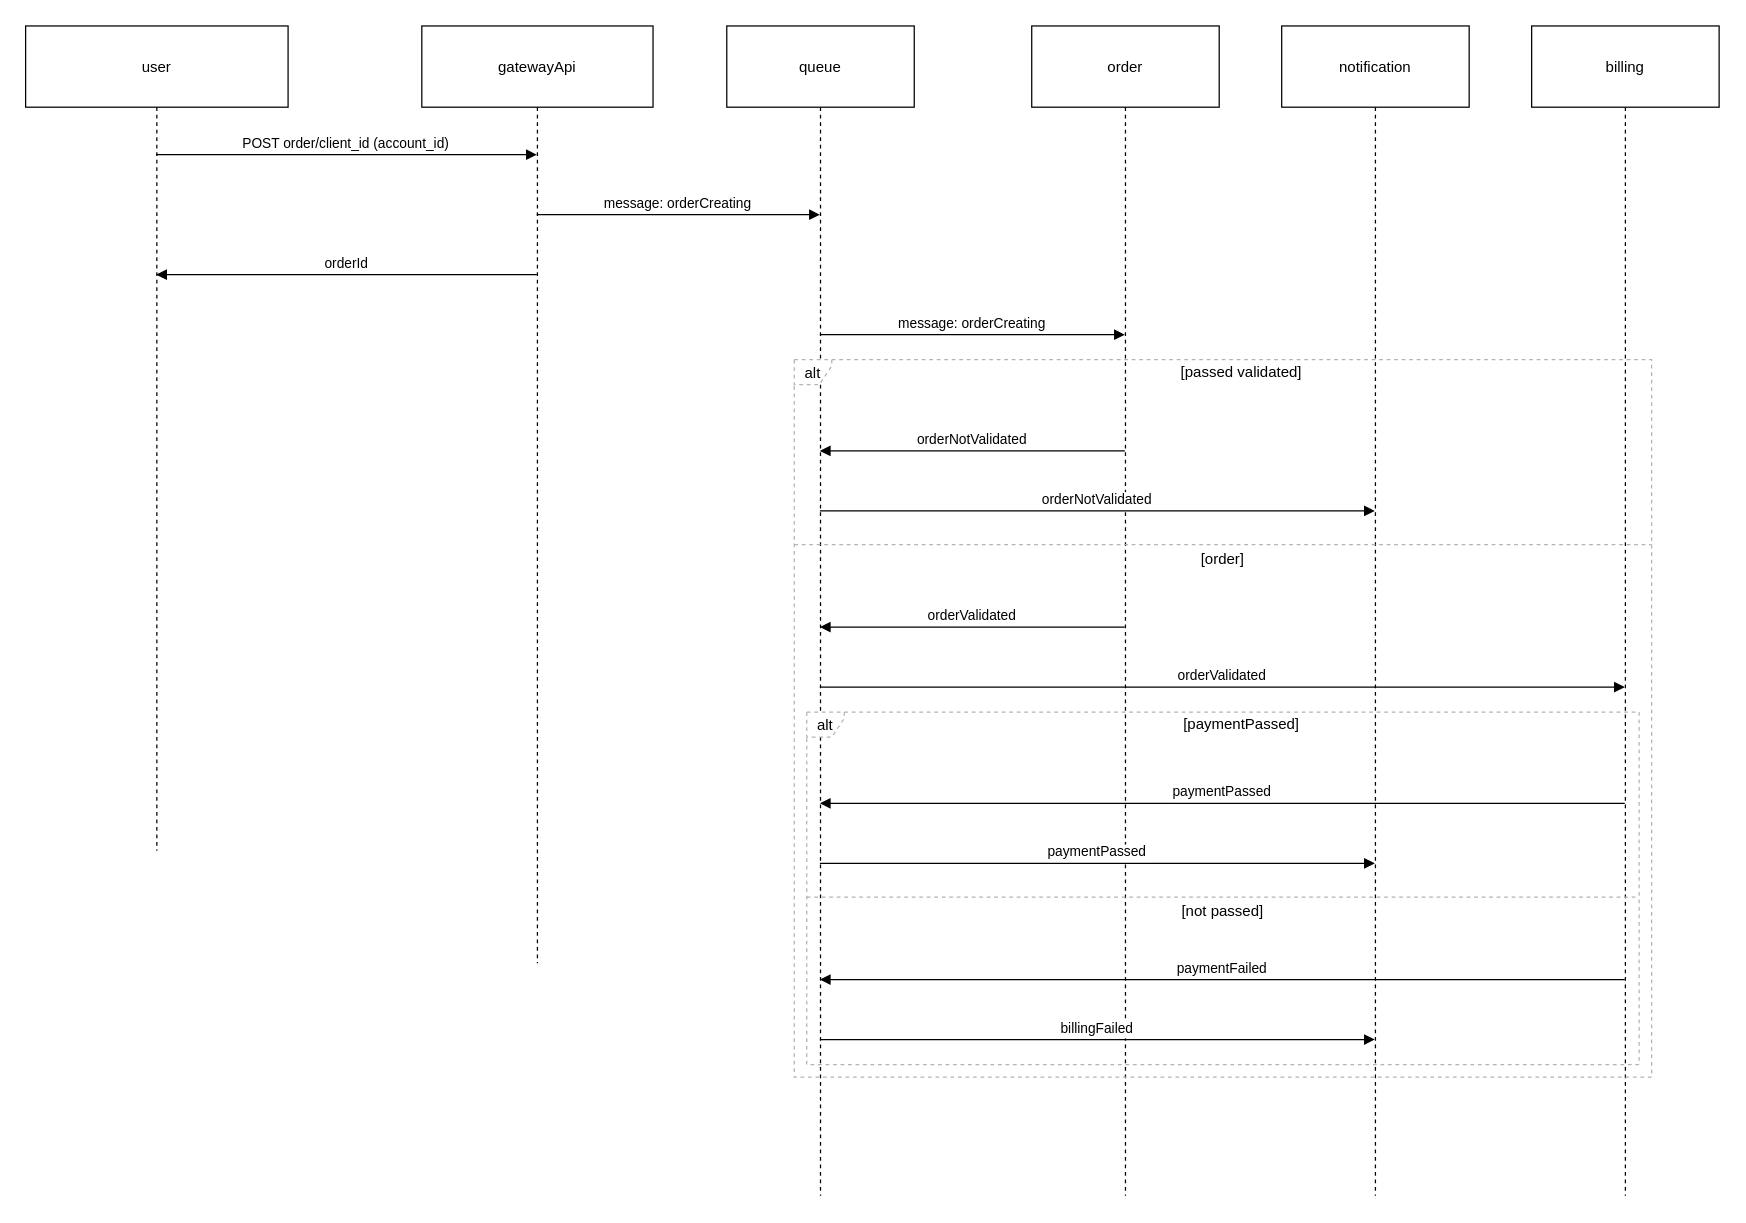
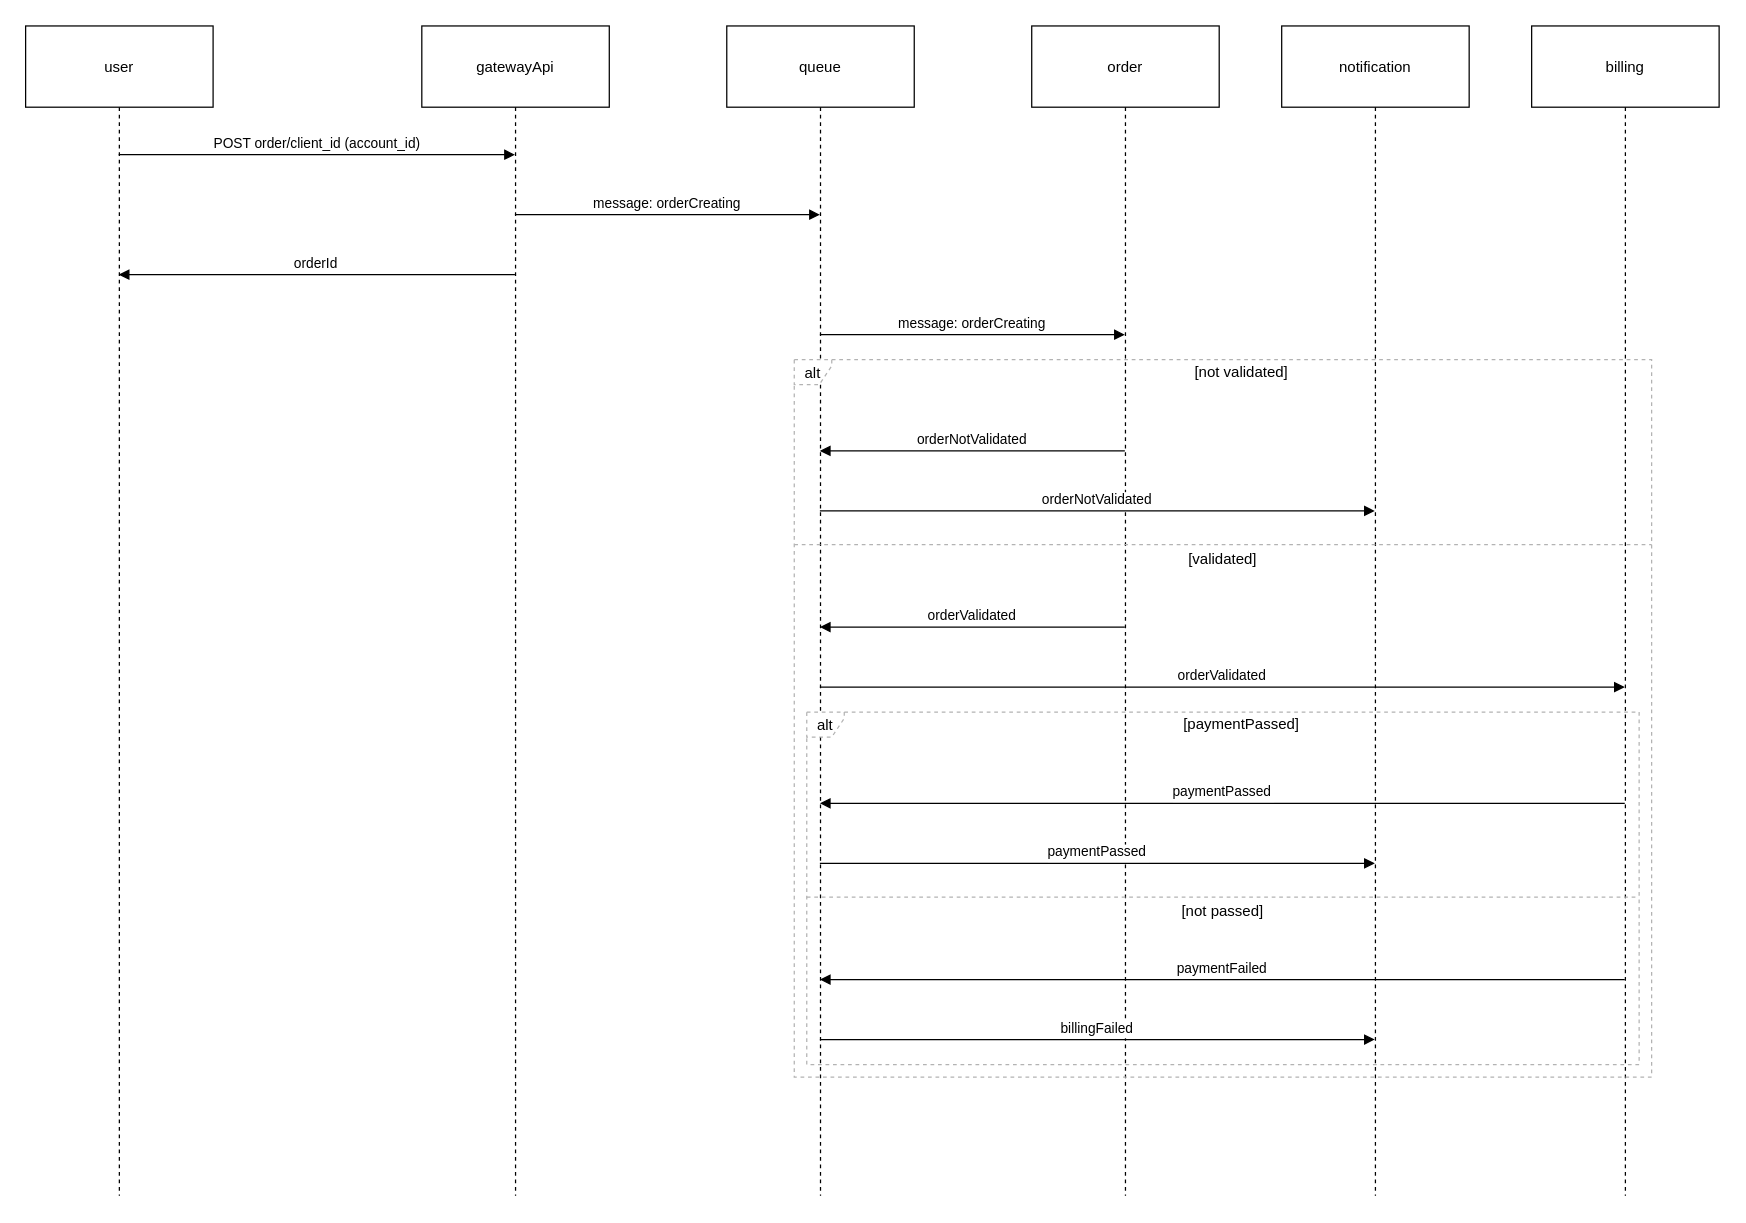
node "[passed validated]": label "[passed validated]" -> "[not validated]"
node "user": size 263x825 -> 188x1170
node "gatewayApi": size 231x938 -> 188x1170
node "[order]": label "[order]" -> "[validated]"
